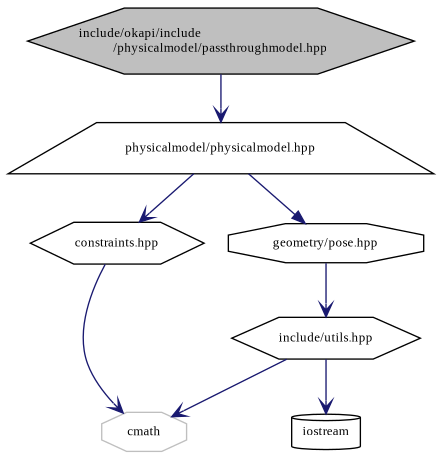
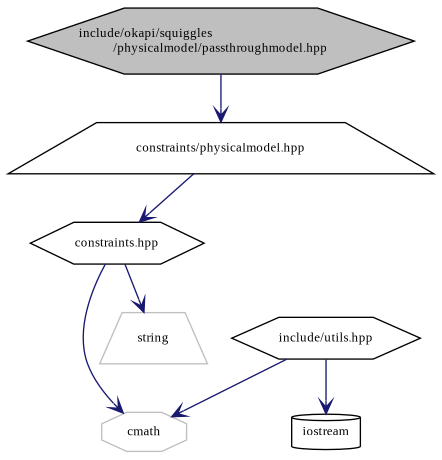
node "include/okapi/include /physicalmodel/passthroughmodel.hpp": label "include/okapi/include /physicalmodel/passthroughmodel.hpp" -> "include/okapi/squiggles /physicalmodel/passthroughmodel.hpp"
node "physicalmodel/physicalmodel.hpp": label "physicalmodel/physicalmodel.hpp" -> "constraints/physicalmodel.hpp"
node "geometry/pose.hpp": removed
node "string": added
